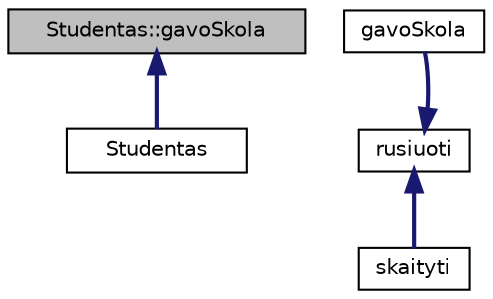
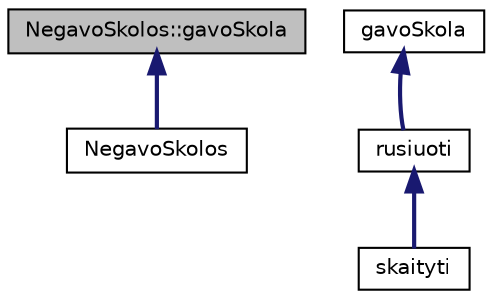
node "Studentas::gavoSkola": label "Studentas::gavoSkola" -> "NegavoSkolos::gavoSkola"
edge "gavoSkola" -> "rusiuoti": reversed
node "Studentas": label "Studentas" -> "NegavoSkolos"
